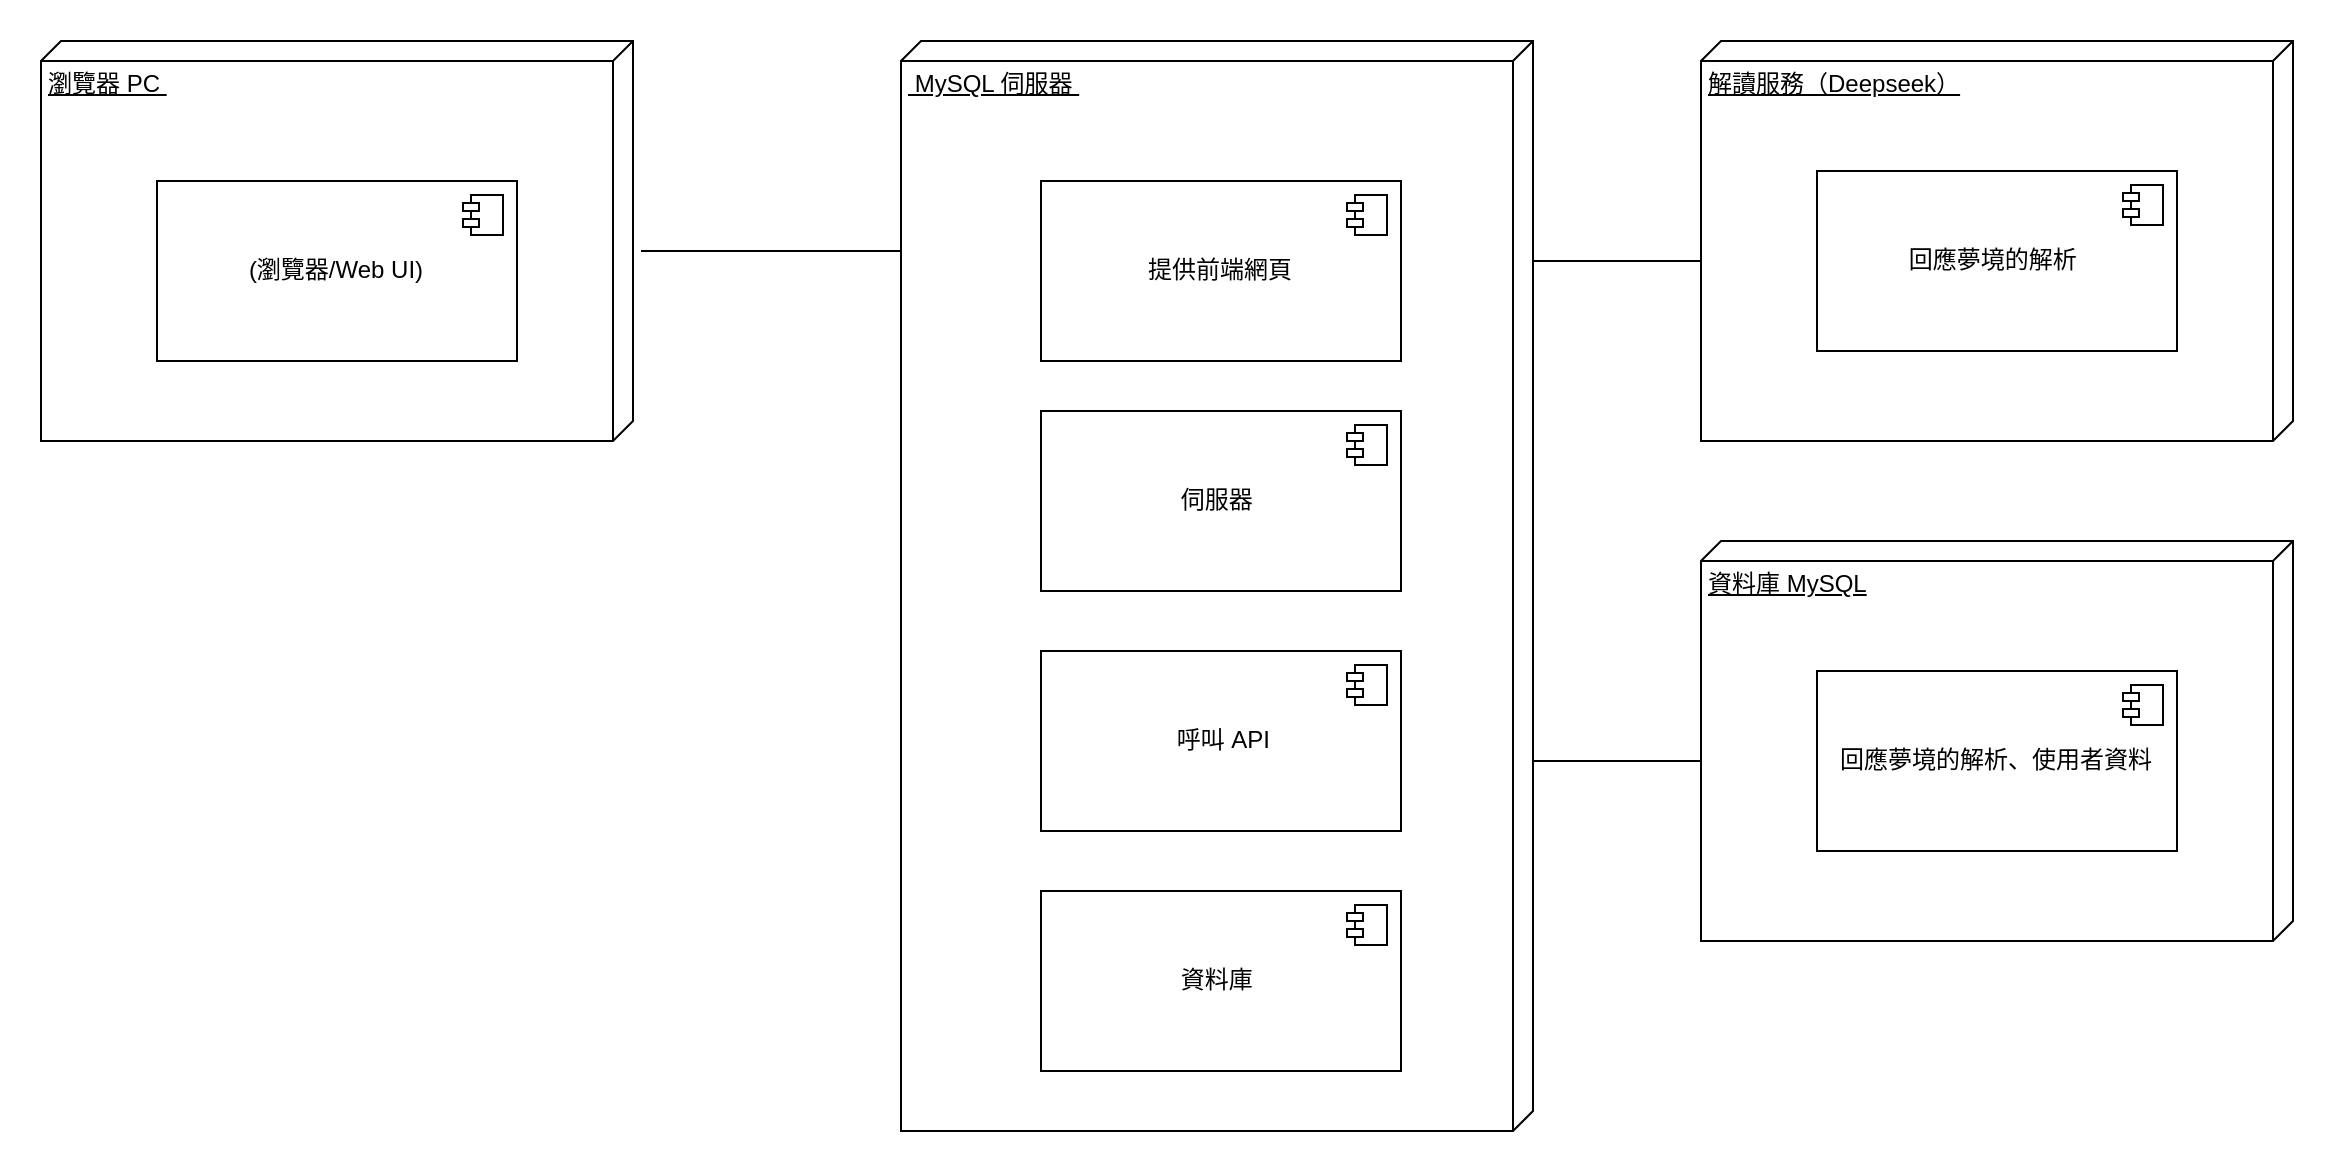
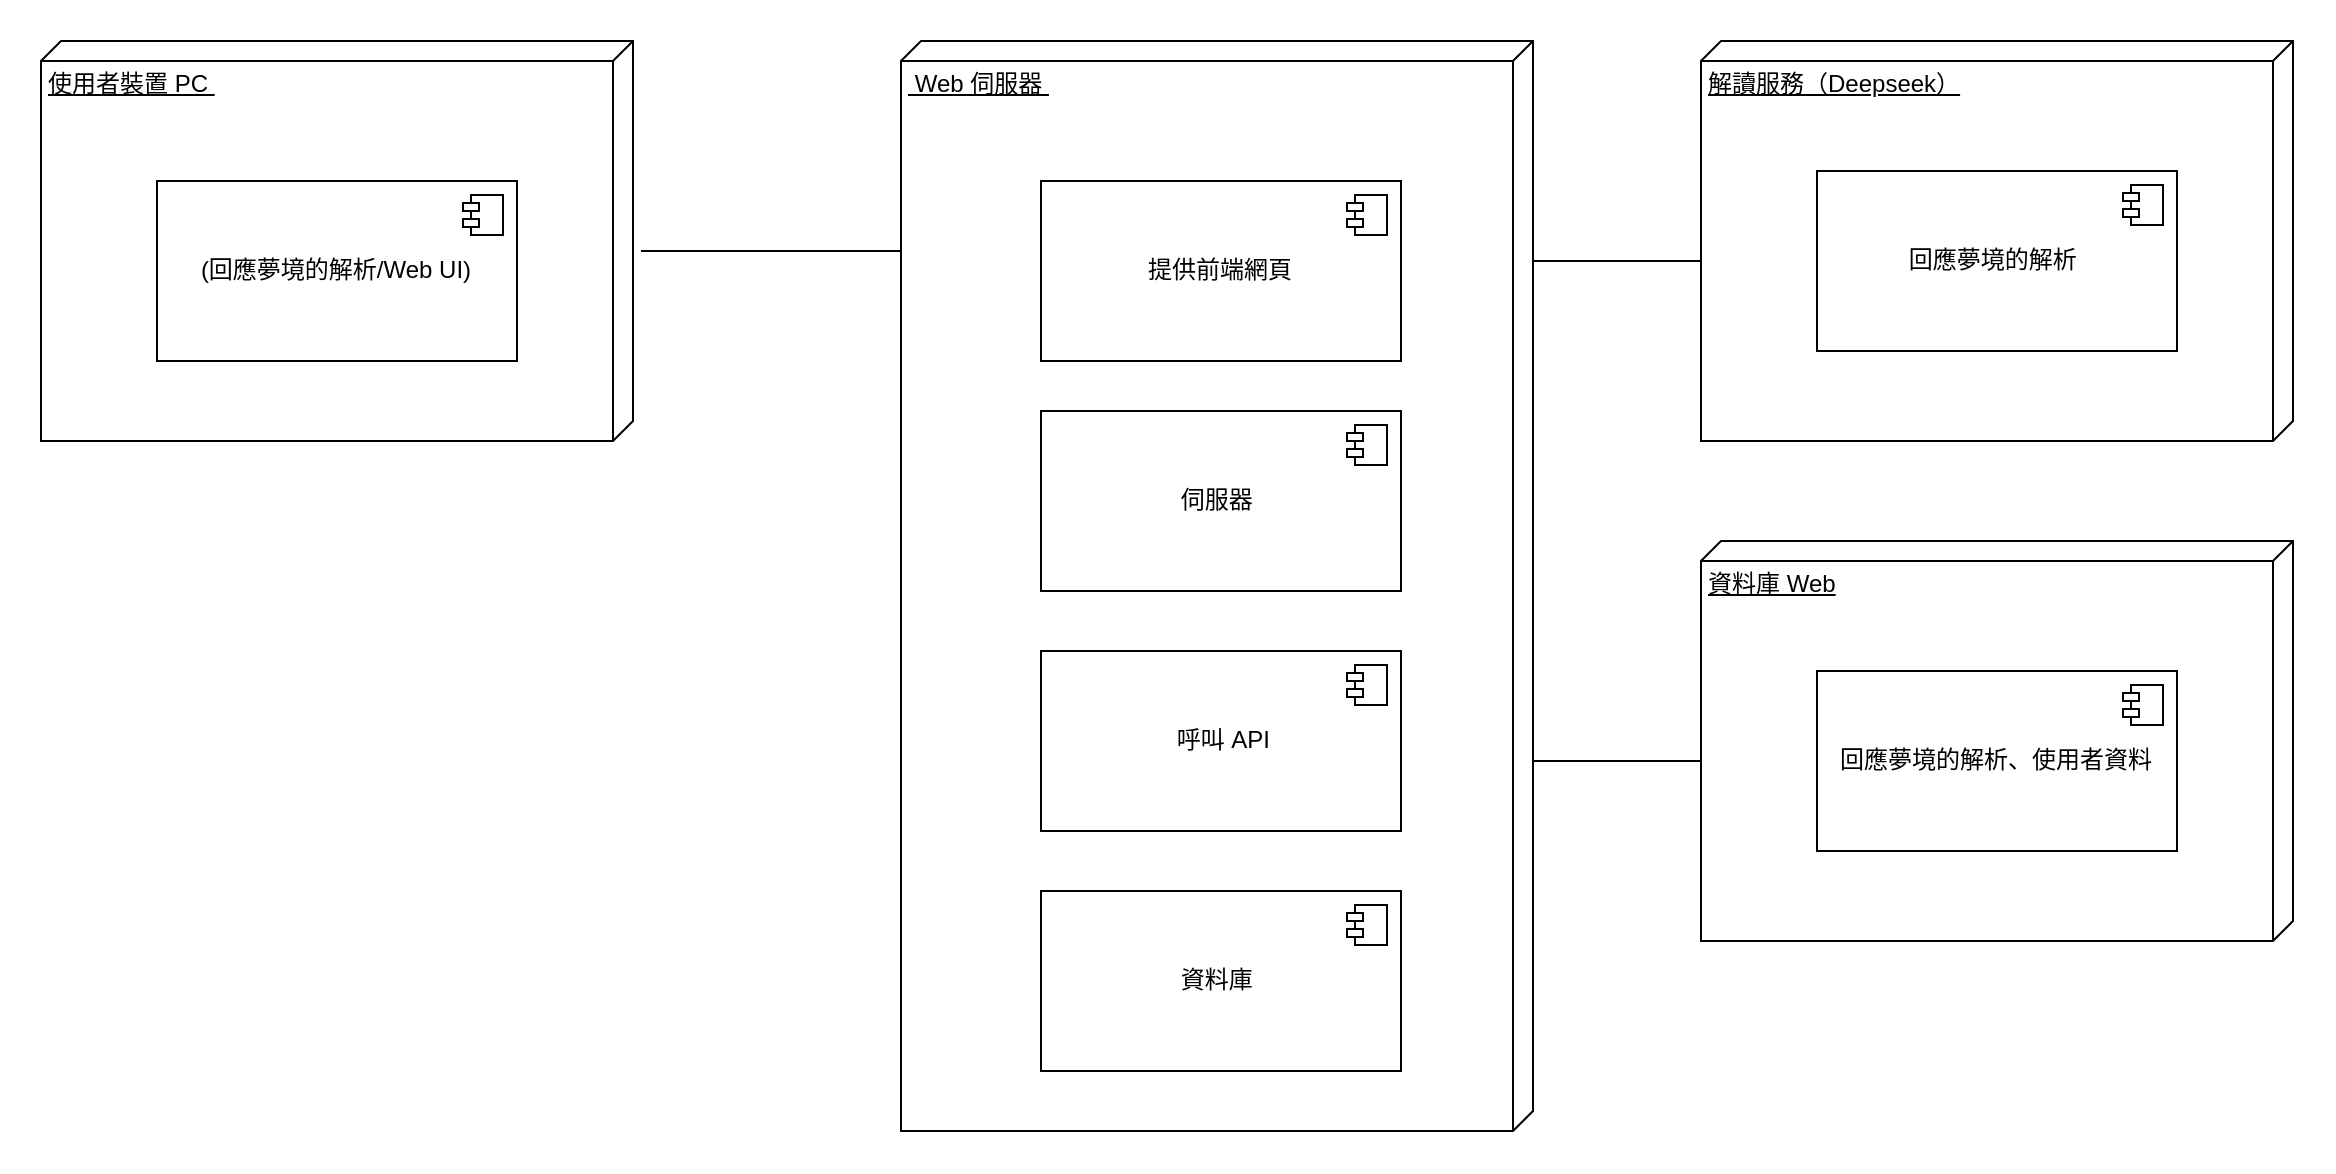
node "瀏覽器 PC": label "瀏覽器 PC" -> "使用者裝置 PC"
node "MySQL 伺服器": label "MySQL 伺服器" -> "Web 伺服器"
node "(瀏覽器/Web UI)": label "(瀏覽器/Web UI)" -> "(回應夢境的解析/Web UI)"
node "資料庫 MySQL": label "資料庫 MySQL" -> "資料庫 Web"
